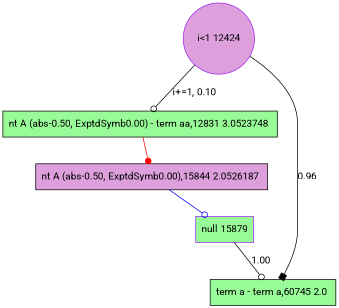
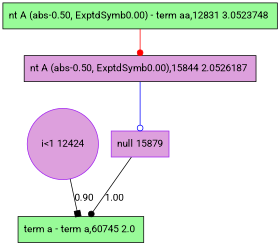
edge "i<1 12424" -> "nt A (abs-0.50, ExptdSymb0.00) - term aa,12831 3.0523748": removed, label "i+=1, 0.10"
edge "i<1 12424" -> "term a - term a,60745 2.0": label "0.96" -> "0.90"
node "null 15879": fillcolor palegreen -> plum
edge "null 15879" -> "term a - term a,60745 2.0": arrowhead odot -> dot
